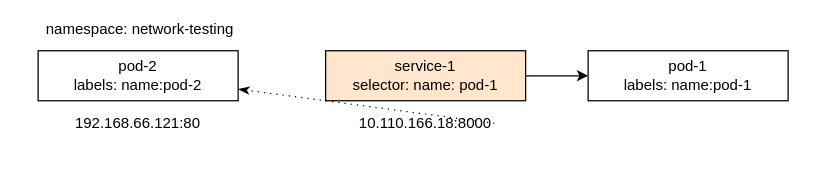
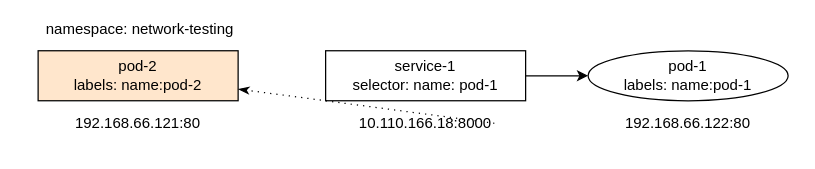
node "pod-2 labels: name:pod-2": fillcolor #ffffff -> #ffe6cc
node "service-1 selector: name: pod-1": fillcolor #ffe6cc -> #ffffff
node "pod-1 labels: name:pod-1": shape rectangle -> ellipse
node "192.168.66.122:80": added
